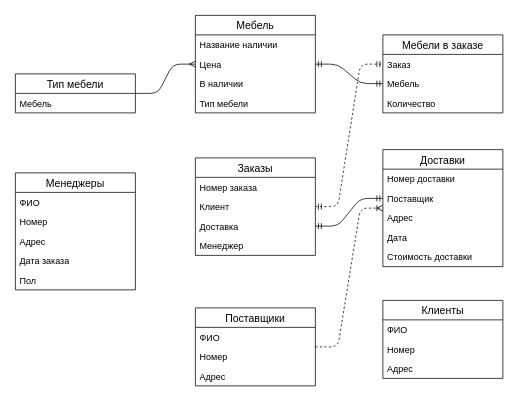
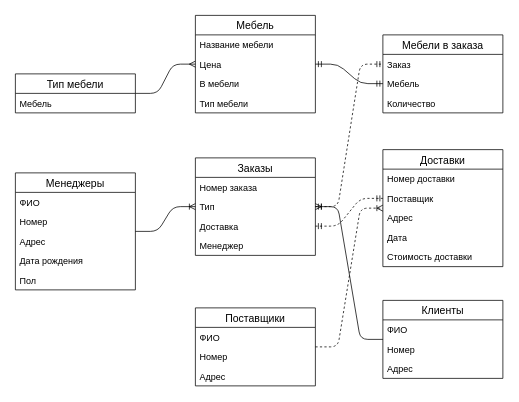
node "Название наличии": label "Название наличии" -> "Название мебели"
node "Мебели в заказе": label "Мебели в заказе" -> "Мебели в заказа"
node "В наличии": label "В наличии" -> "В мебели"
node "Клиент": label "Клиент" -> "Тип"
edge "Поставщик" -- "Доставка": style solid -> dashed
edge "Менеджеры" -> "Заказы": added
node "Дата заказа": label "Дата заказа" -> "Дата рождения"
edge "Клиенты" -> "Заказы": added
